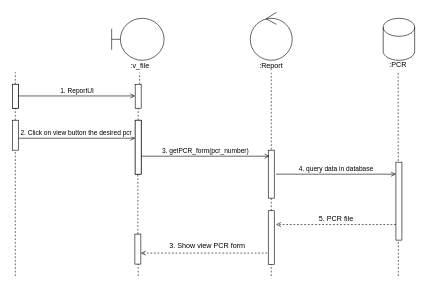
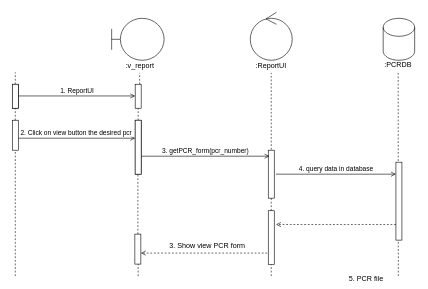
node ":v_file": label ":v_file" -> ":v_report"
node ":Report": label ":Report" -> ":ReportUI"
node ":PCR": label ":PCR" -> ":PCRDB"
node "5. PCR file": moved (336, 219) -> (366, 279)
